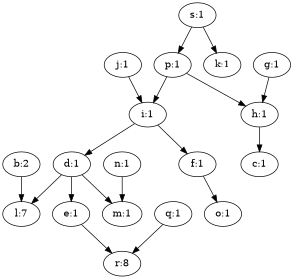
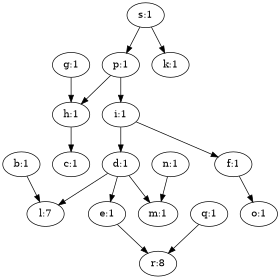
node "j:1": removed
node "b:2": label "b:2" -> "b:1"
